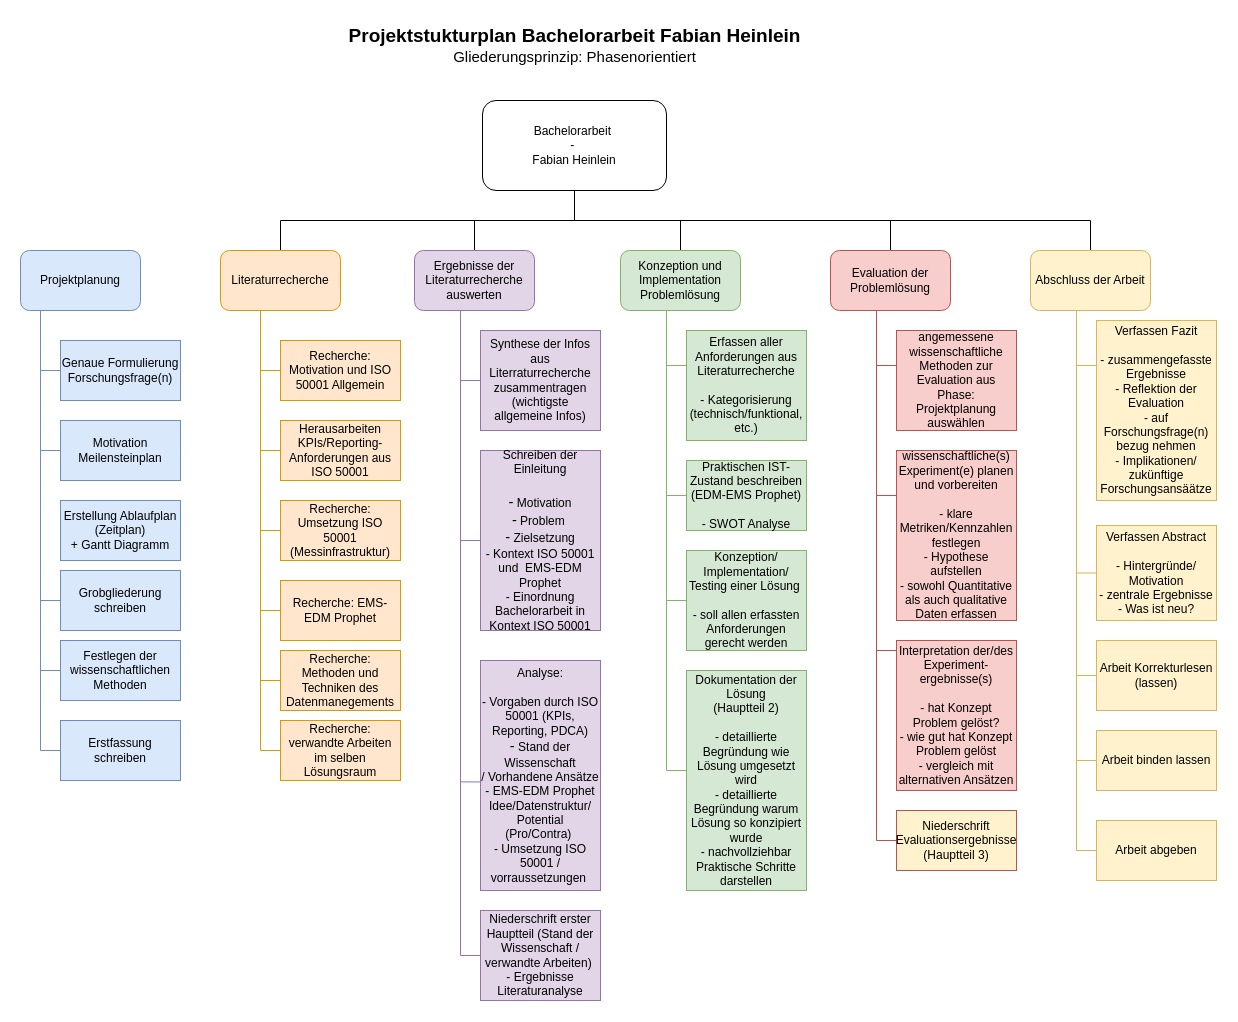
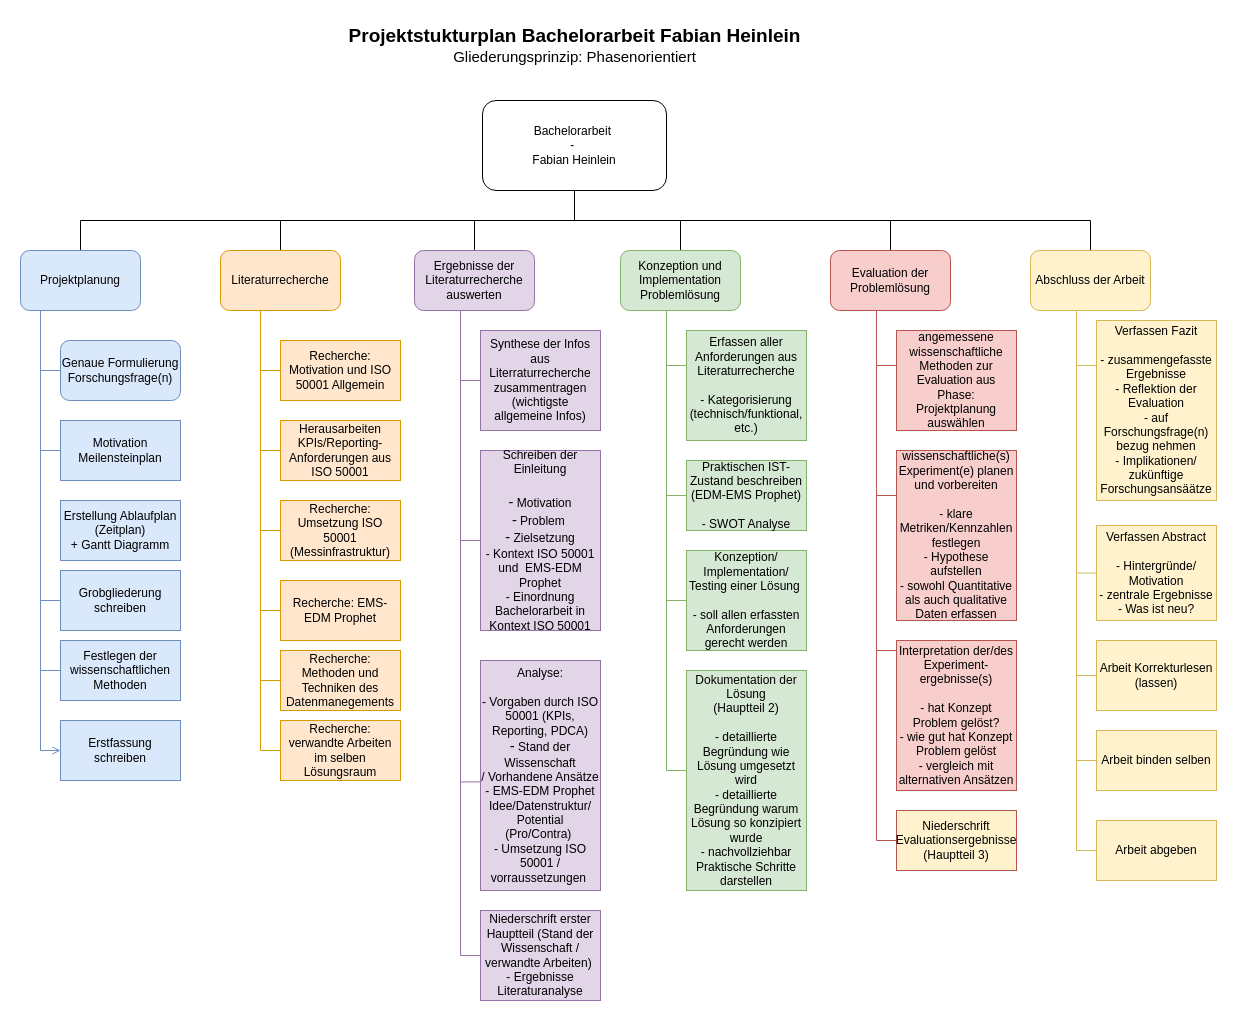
edge "Bachelorarbeit - Fabian Heinlein" -- "Projektplanung": added
node "Genaue Formulierung Forschungsfrage(n)": shape rectangle -> rounded rectangle
edge "Projektplanung" -- "Erstfassung schreiben": arrowhead none -> open
node "Arbeit binden lassen": label "Arbeit binden lassen" -> "Arbeit binden selben"
